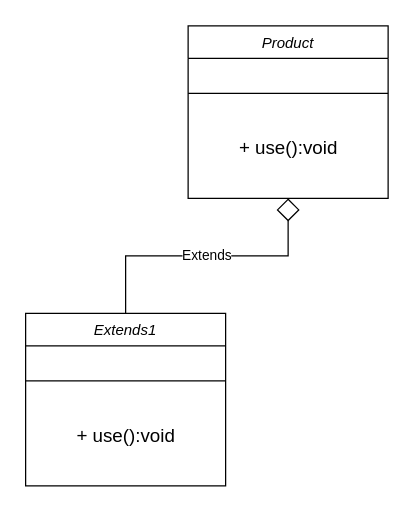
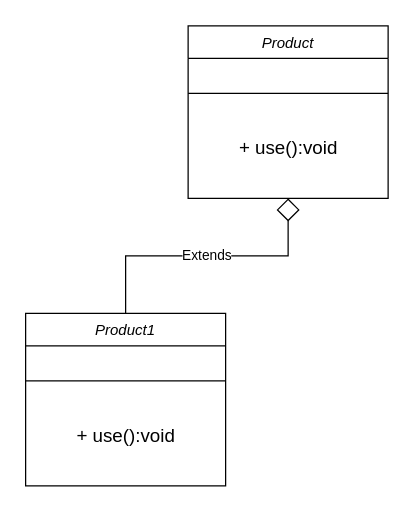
node "Extends1": label "Extends1" -> "Product1"
